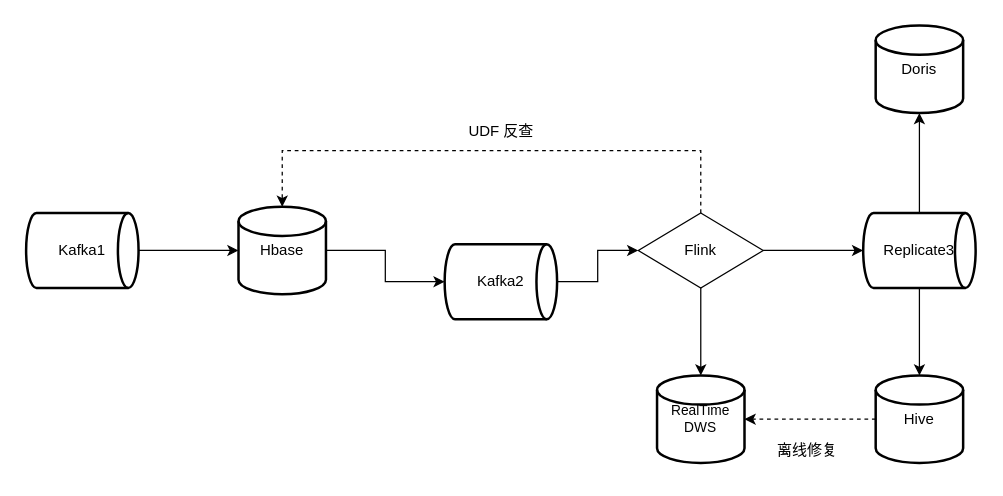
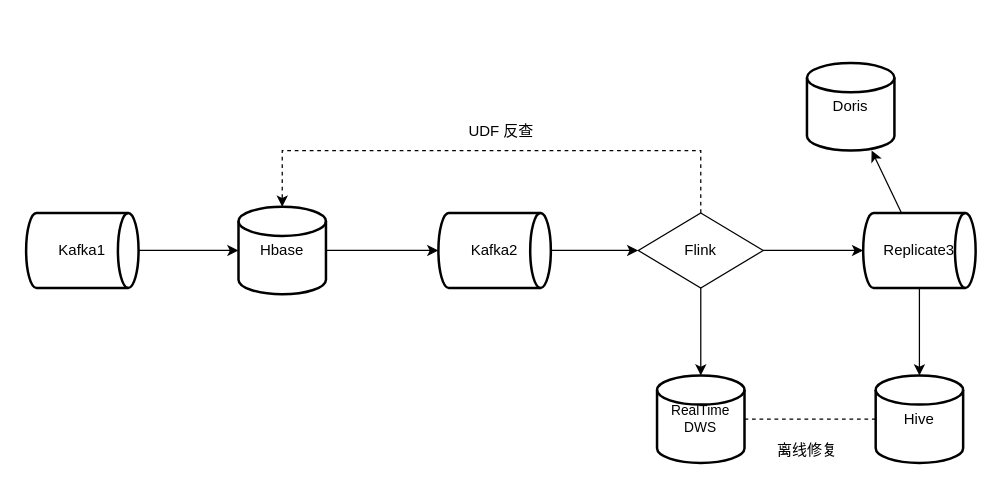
node "Doris": moved (919, 69) -> (851, 107)
node "Kafka2": moved (501, 282) -> (494, 251)
edge "Hive" -> "RealTime DWS": arrowhead classic -> none
